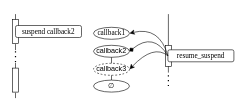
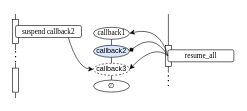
edge "callback1" -- "callback2": added
node "callback2": fillcolor #ffffff -> #dae8fc
edge "suspend callback2" -> "callback3": added
node "resume_suspend": label "resume_suspend" -> "resume_all"
